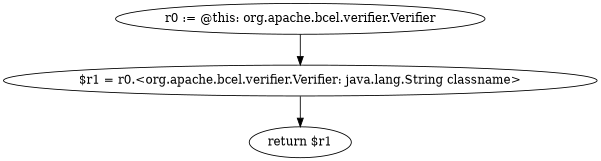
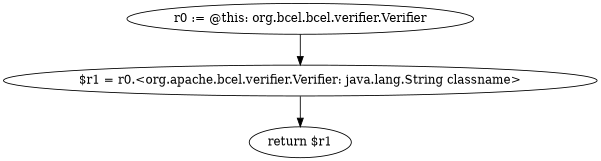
node "r0 := @this: org.apache.bcel.verifier.Verifier": label "r0 := @this: org.apache.bcel.verifier.Verifier" -> "r0 := @this: org.bcel.bcel.verifier.Verifier"
